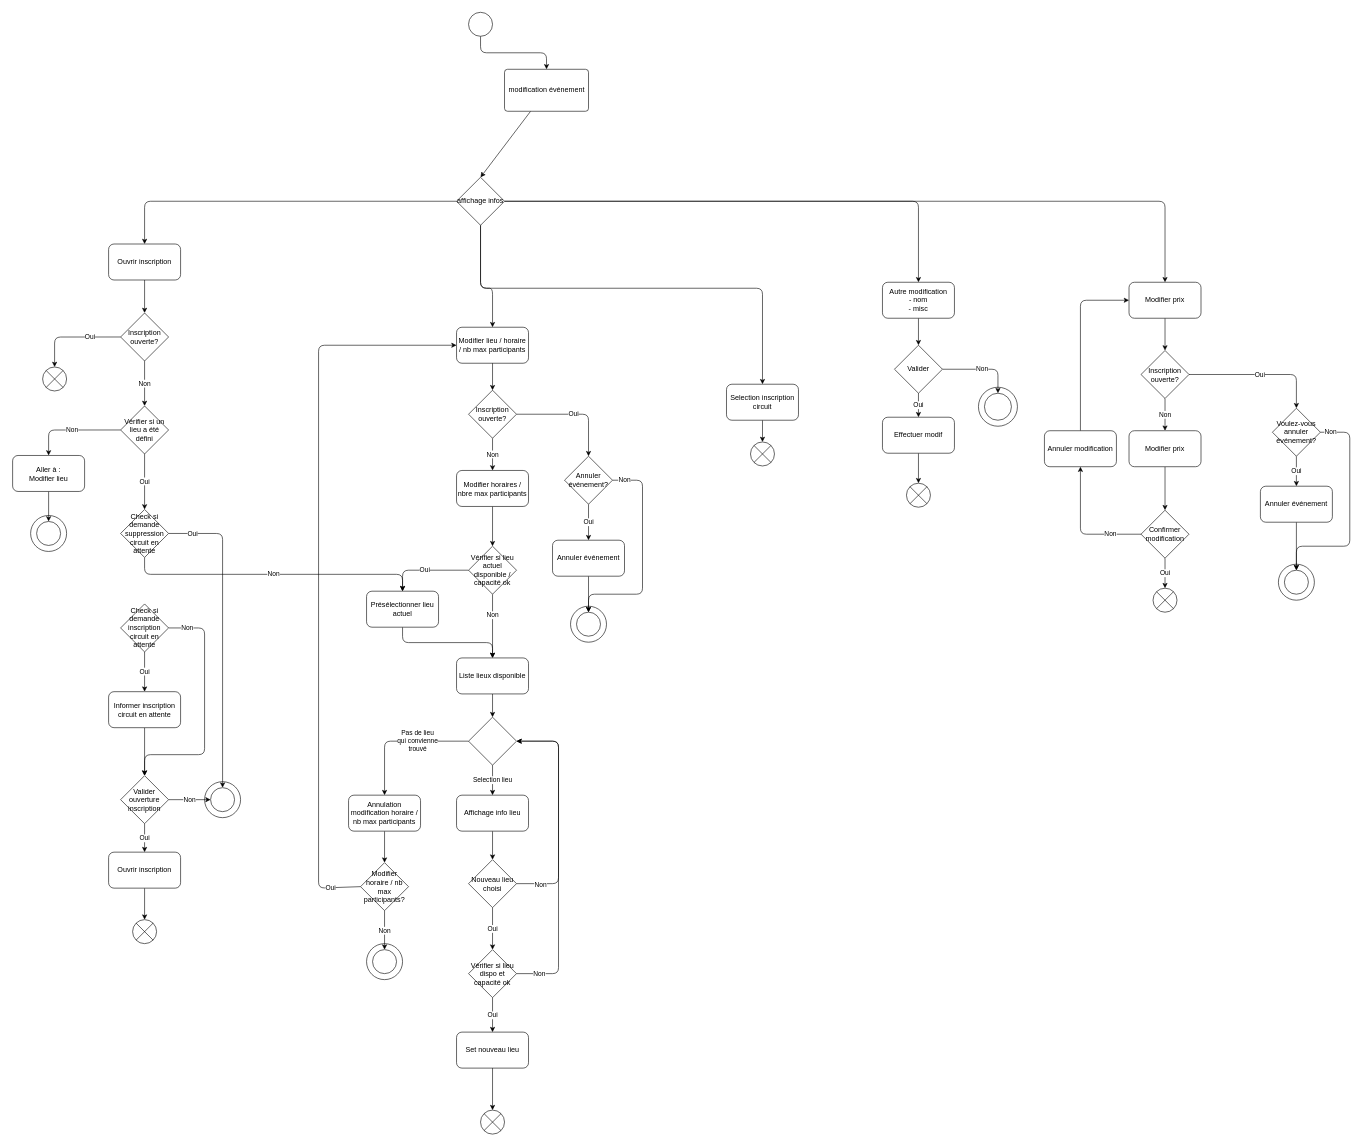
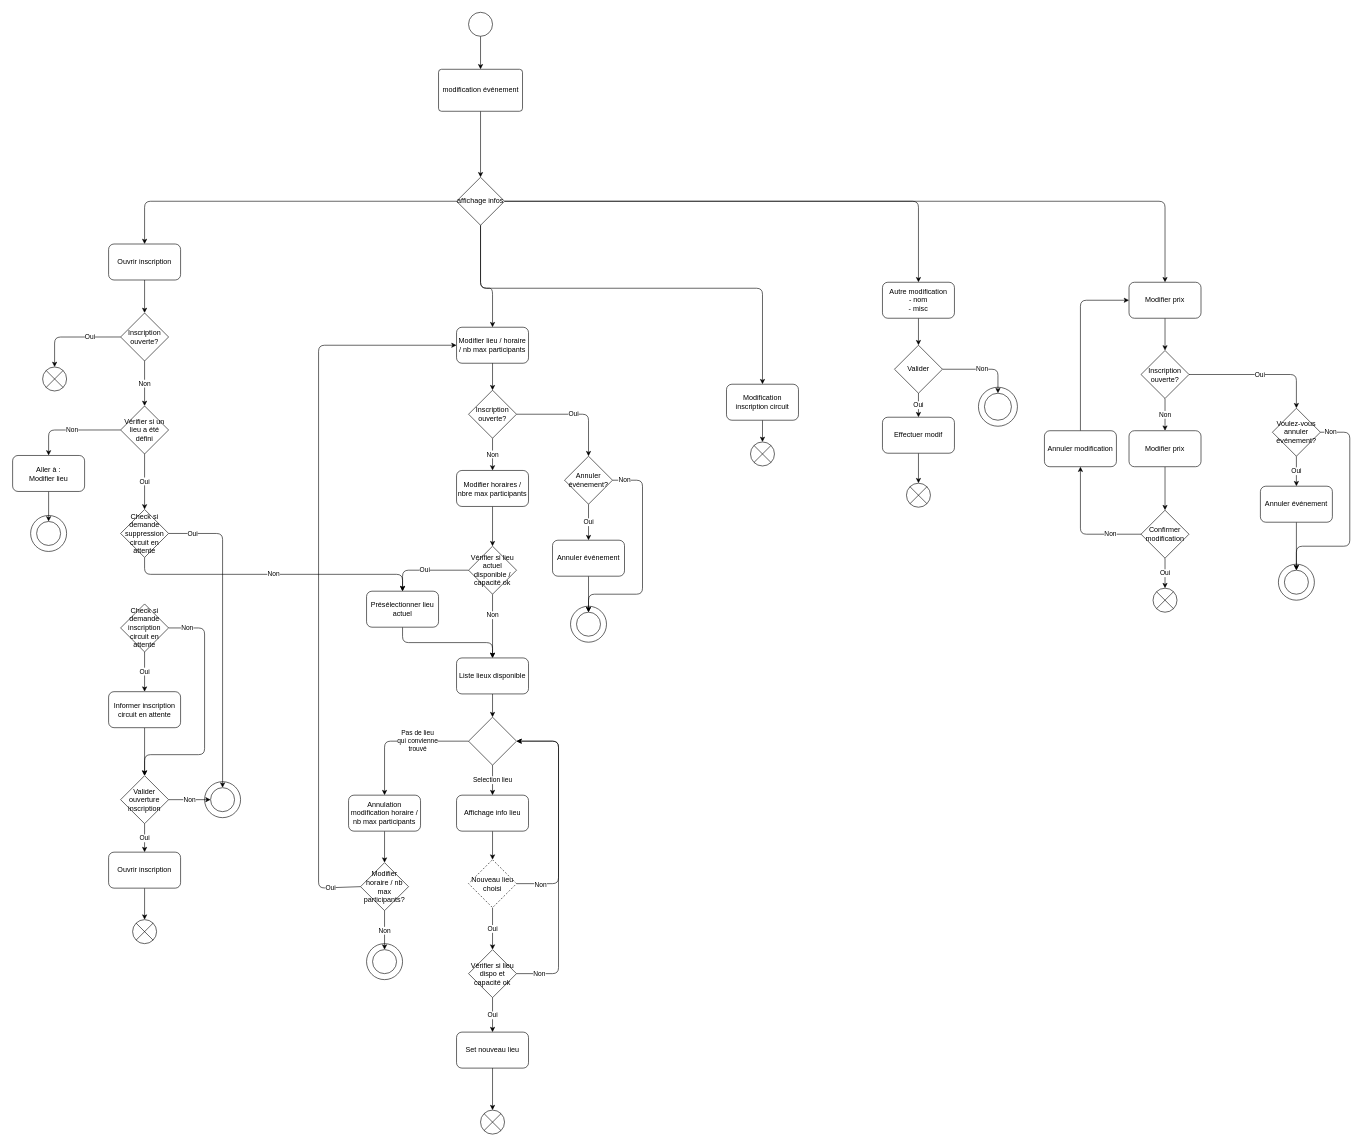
node "modification événement": moved (546, 90) -> (480, 90)
node "Selection inscription circuit": label "Selection inscription circuit" -> "Modification inscription circuit"
node "Nouveau lieu choisi": style solid -> dashed
